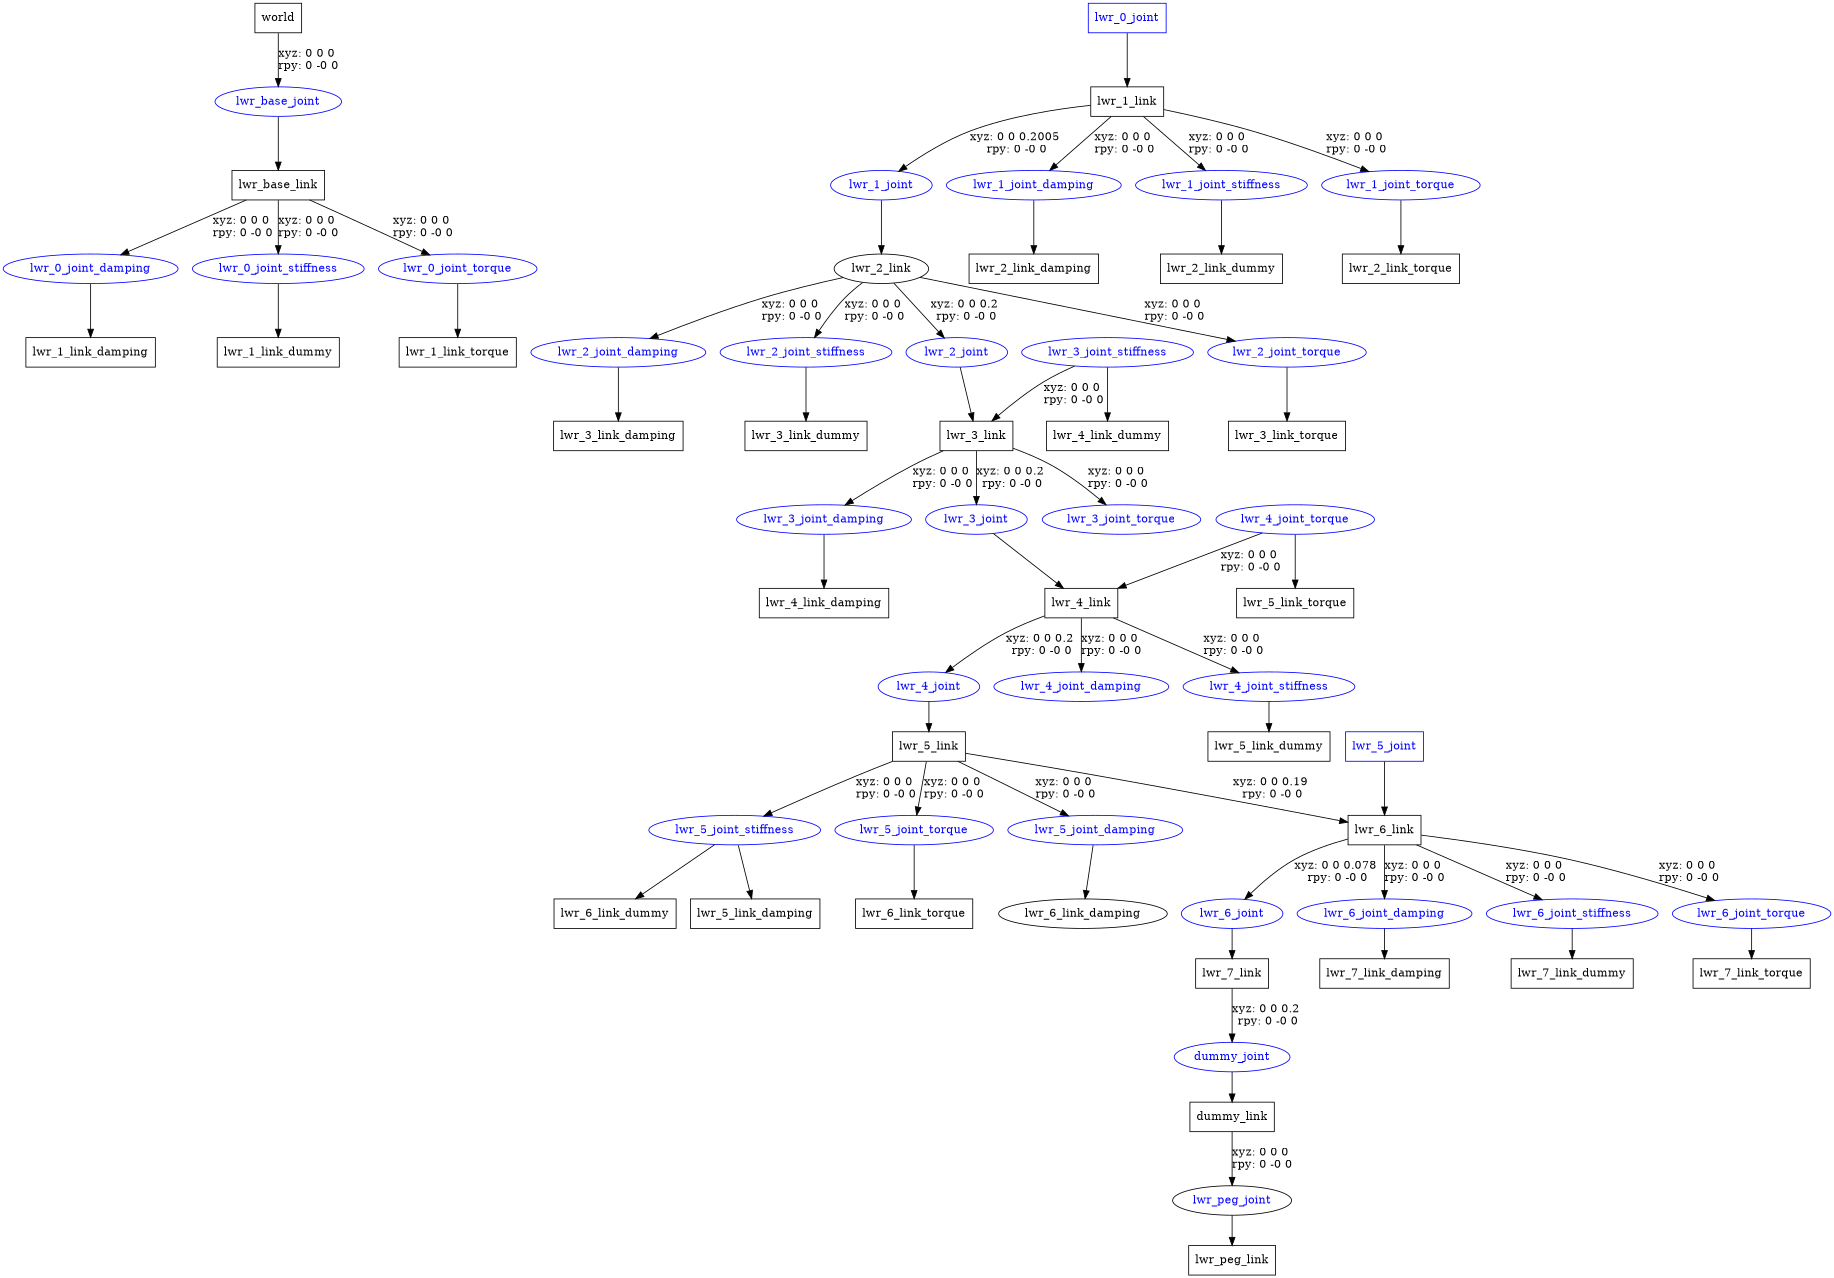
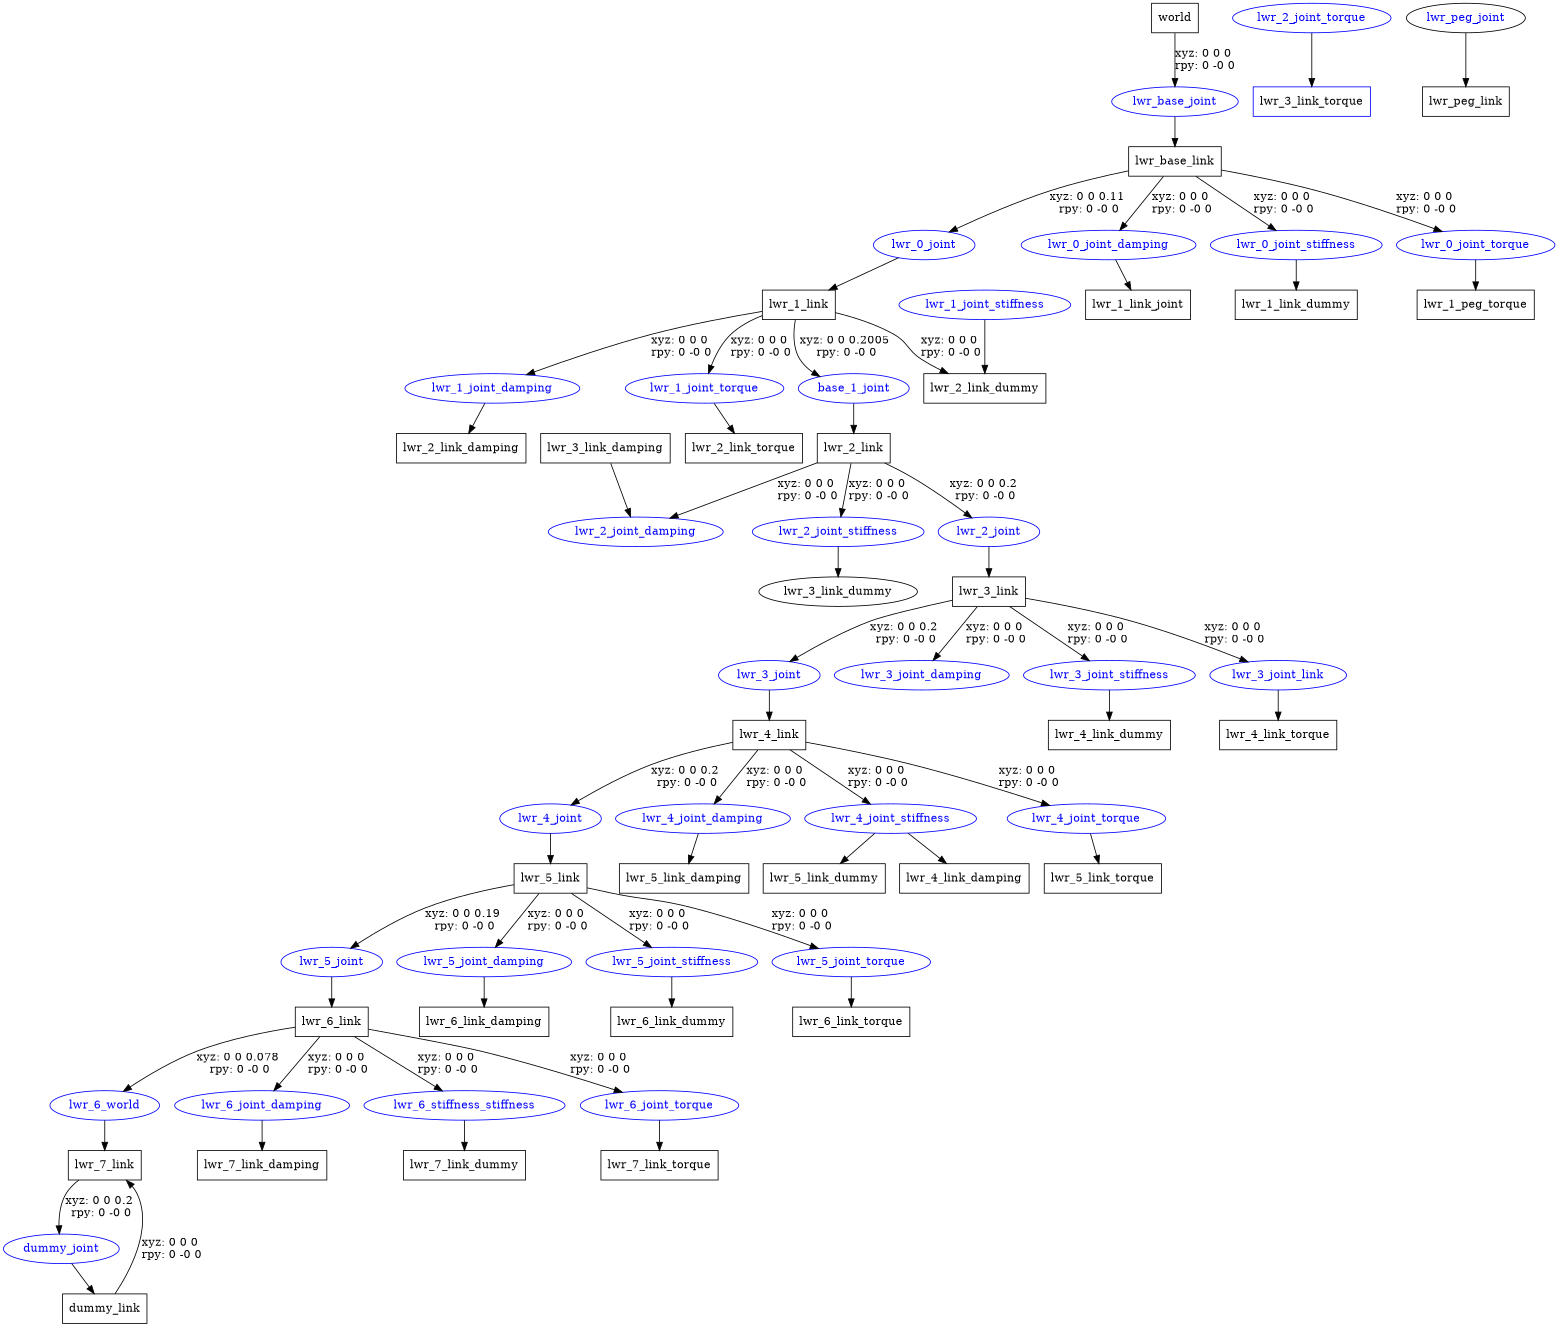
node "lwr_0_joint": shape box -> ellipse
edge "lwr_1_link" -> "lwr_1_joint_stiffness": now "lwr_1_link" -> "lwr_2_link_dummy"
node "lwr_1_joint": label "lwr_1_joint" -> "base_1_joint"
edge "lwr_base_link" -> "lwr_0_joint": added, label "xyz: 0 0 0.11 rpy: 0 -0 0"
node "lwr_2_link": shape ellipse -> box
edge "lwr_2_link" -> "lwr_2_joint_torque": removed, label "xyz: 0 0 0 rpy: 0 -0 0"
node "lwr_1_link_damping": label "lwr_1_link_damping" -> "lwr_1_link_joint"
node "lwr_1_link_torque": label "lwr_1_link_torque" -> "lwr_1_peg_torque"
edge "lwr_3_joint_stiffness" -> "lwr_3_link": reversed
edge "lwr_2_joint_damping" -> "lwr_3_link_damping": reversed
node "lwr_3_link_dummy": shape box -> ellipse
node "lwr_3_link_torque": color black -> blue
node "lwr_3_joint_torque": label "lwr_3_joint_torque" -> "lwr_3_joint_link"
edge "lwr_3_joint_damping" -> "lwr_4_link_damping": now "lwr_4_joint_stiffness" -> "lwr_4_link_damping"
edge "lwr_4_joint_torque" -> "lwr_4_link": reversed
node "lwr_4_link_torque": added
node "lwr_5_joint": shape box -> ellipse
edge "lwr_5_link" -> "lwr_6_link": now "lwr_5_link" -> "lwr_5_joint"
edge "lwr_5_joint_stiffness" -> "lwr_5_link_damping": now "lwr_4_joint_damping" -> "lwr_5_link_damping"
node "lwr_6_link_damping": shape ellipse -> box
node "lwr_6_joint": label "lwr_6_joint" -> "lwr_6_world"
node "lwr_6_joint_stiffness": label "lwr_6_joint_stiffness" -> "lwr_6_stiffness_stiffness"
edge "dummy_link" -> "lwr_peg_joint": now "dummy_link" -> "lwr_7_link"
